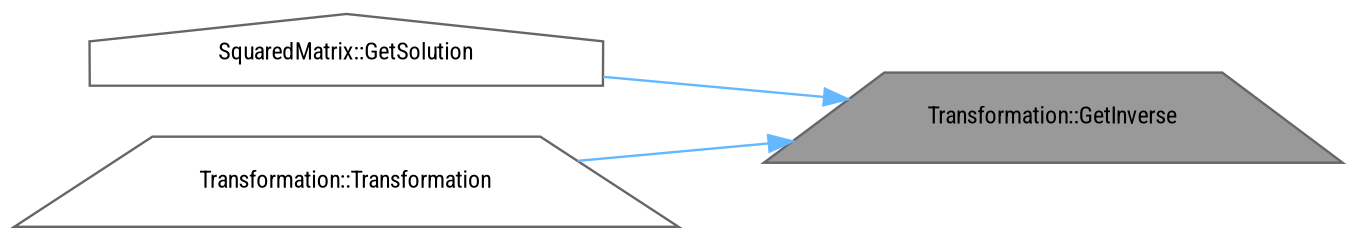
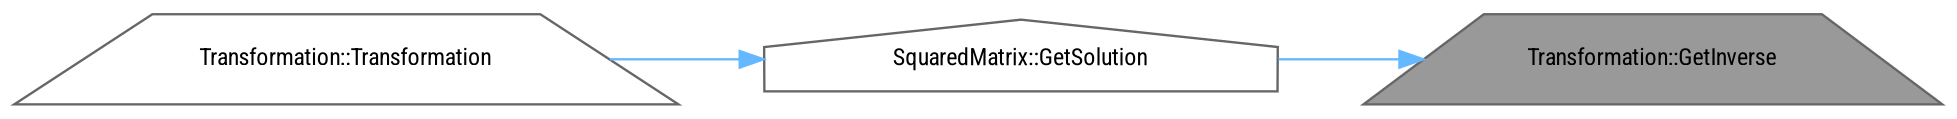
edge "Transformation::Transformation" -> "Transformation::GetInverse": now "Transformation::Transformation" -> "SquaredMatrix::GetSolution"
